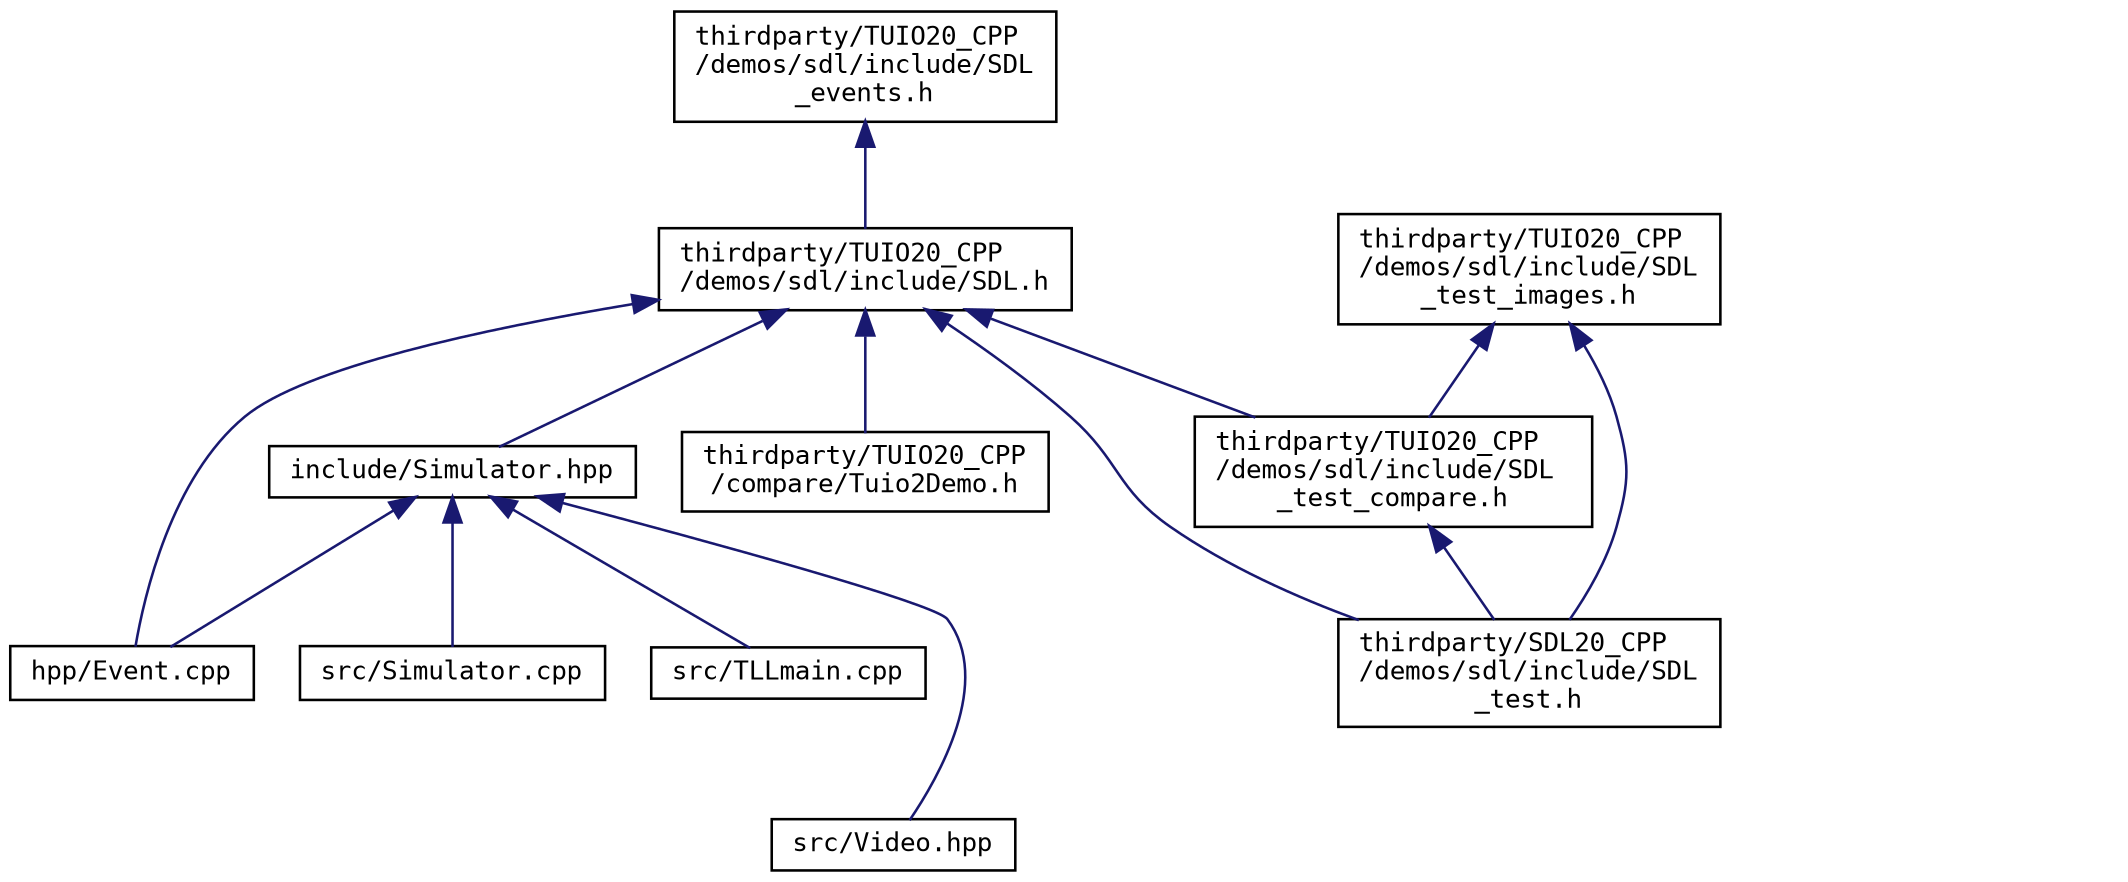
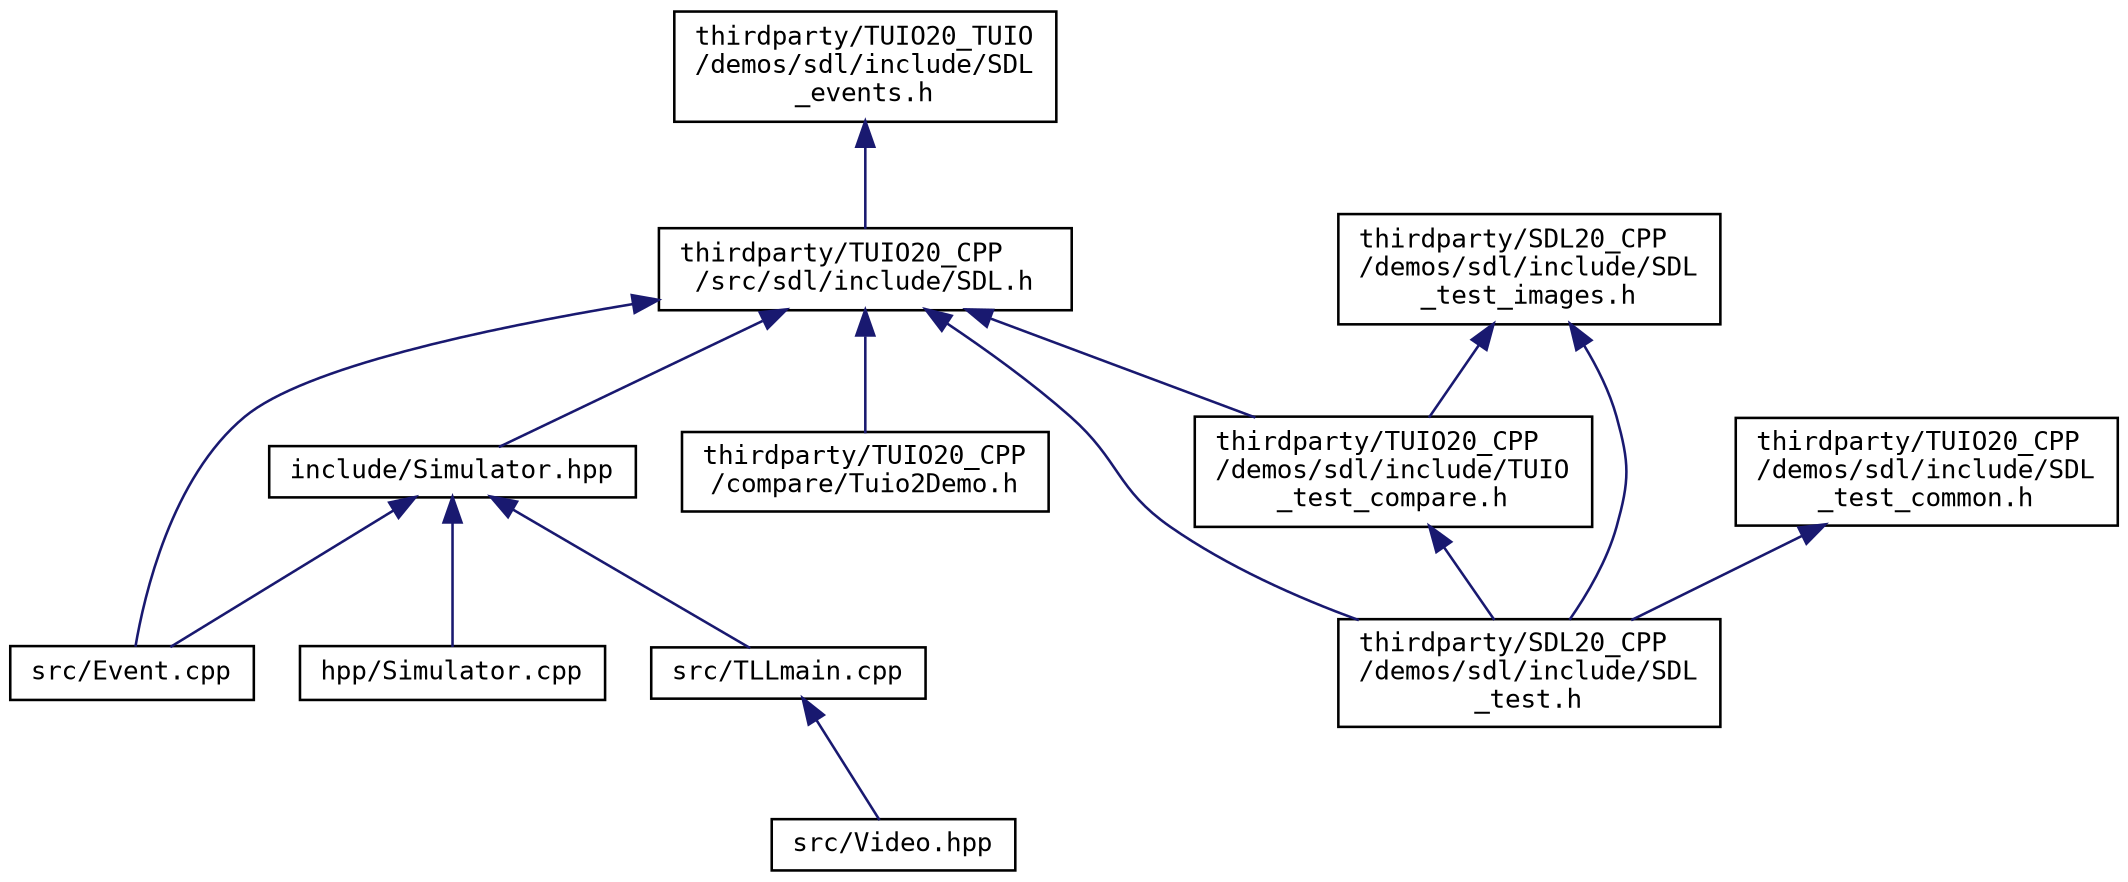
node "thirdparty/TUIO20_CPP /demos/sdl/include/SDL _events.h": label "thirdparty/TUIO20_CPP /demos/sdl/include/SDL _events.h" -> "thirdparty/TUIO20_TUIO /demos/sdl/include/SDL _events.h"
node "thirdparty/TUIO20_CPP /demos/sdl/include/SDL.h": label "thirdparty/TUIO20_CPP /demos/sdl/include/SDL.h" -> "thirdparty/TUIO20_CPP /src/sdl/include/SDL.h"
node "thirdparty/TUIO20_CPP /demos/sdl/include/SDL _test_images.h": label "thirdparty/TUIO20_CPP /demos/sdl/include/SDL _test_images.h" -> "thirdparty/SDL20_CPP /demos/sdl/include/SDL _test_images.h"
node "thirdparty/TUIO20_CPP /demos/sdl/include/SDL _test_compare.h": label "thirdparty/TUIO20_CPP /demos/sdl/include/SDL _test_compare.h" -> "thirdparty/TUIO20_CPP /demos/sdl/include/TUIO _test_compare.h"
node "thirdparty/TUIO20_CPP /demos/sdl/include/SDL _test_common.h": added
edge "src/Video.hpp" -> "include/Simulator.hpp": now "src/Video.hpp" -> "src/TLLmain.cpp"
node "hpp/Event.cpp": label "hpp/Event.cpp" -> "src/Event.cpp"
node "src/Simulator.cpp": label "src/Simulator.cpp" -> "hpp/Simulator.cpp"
